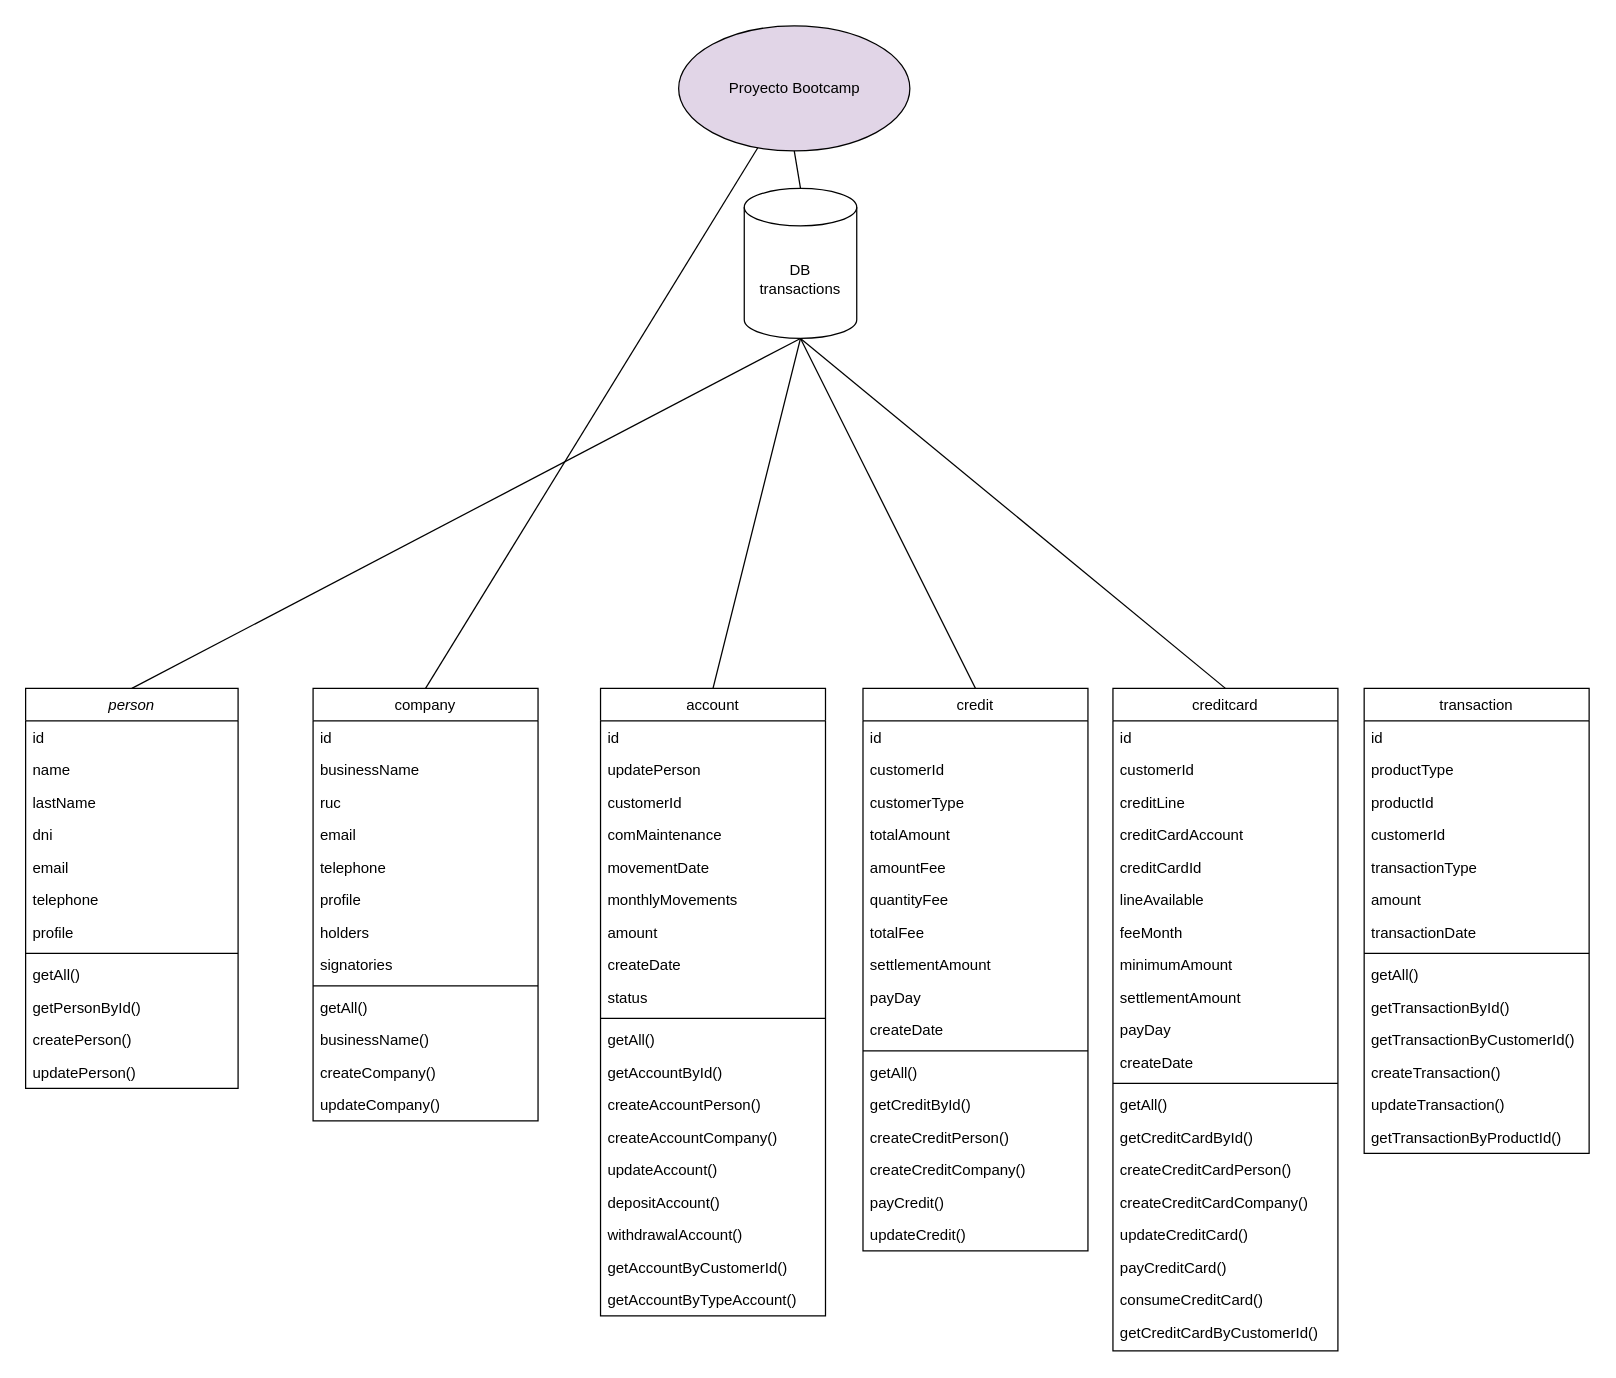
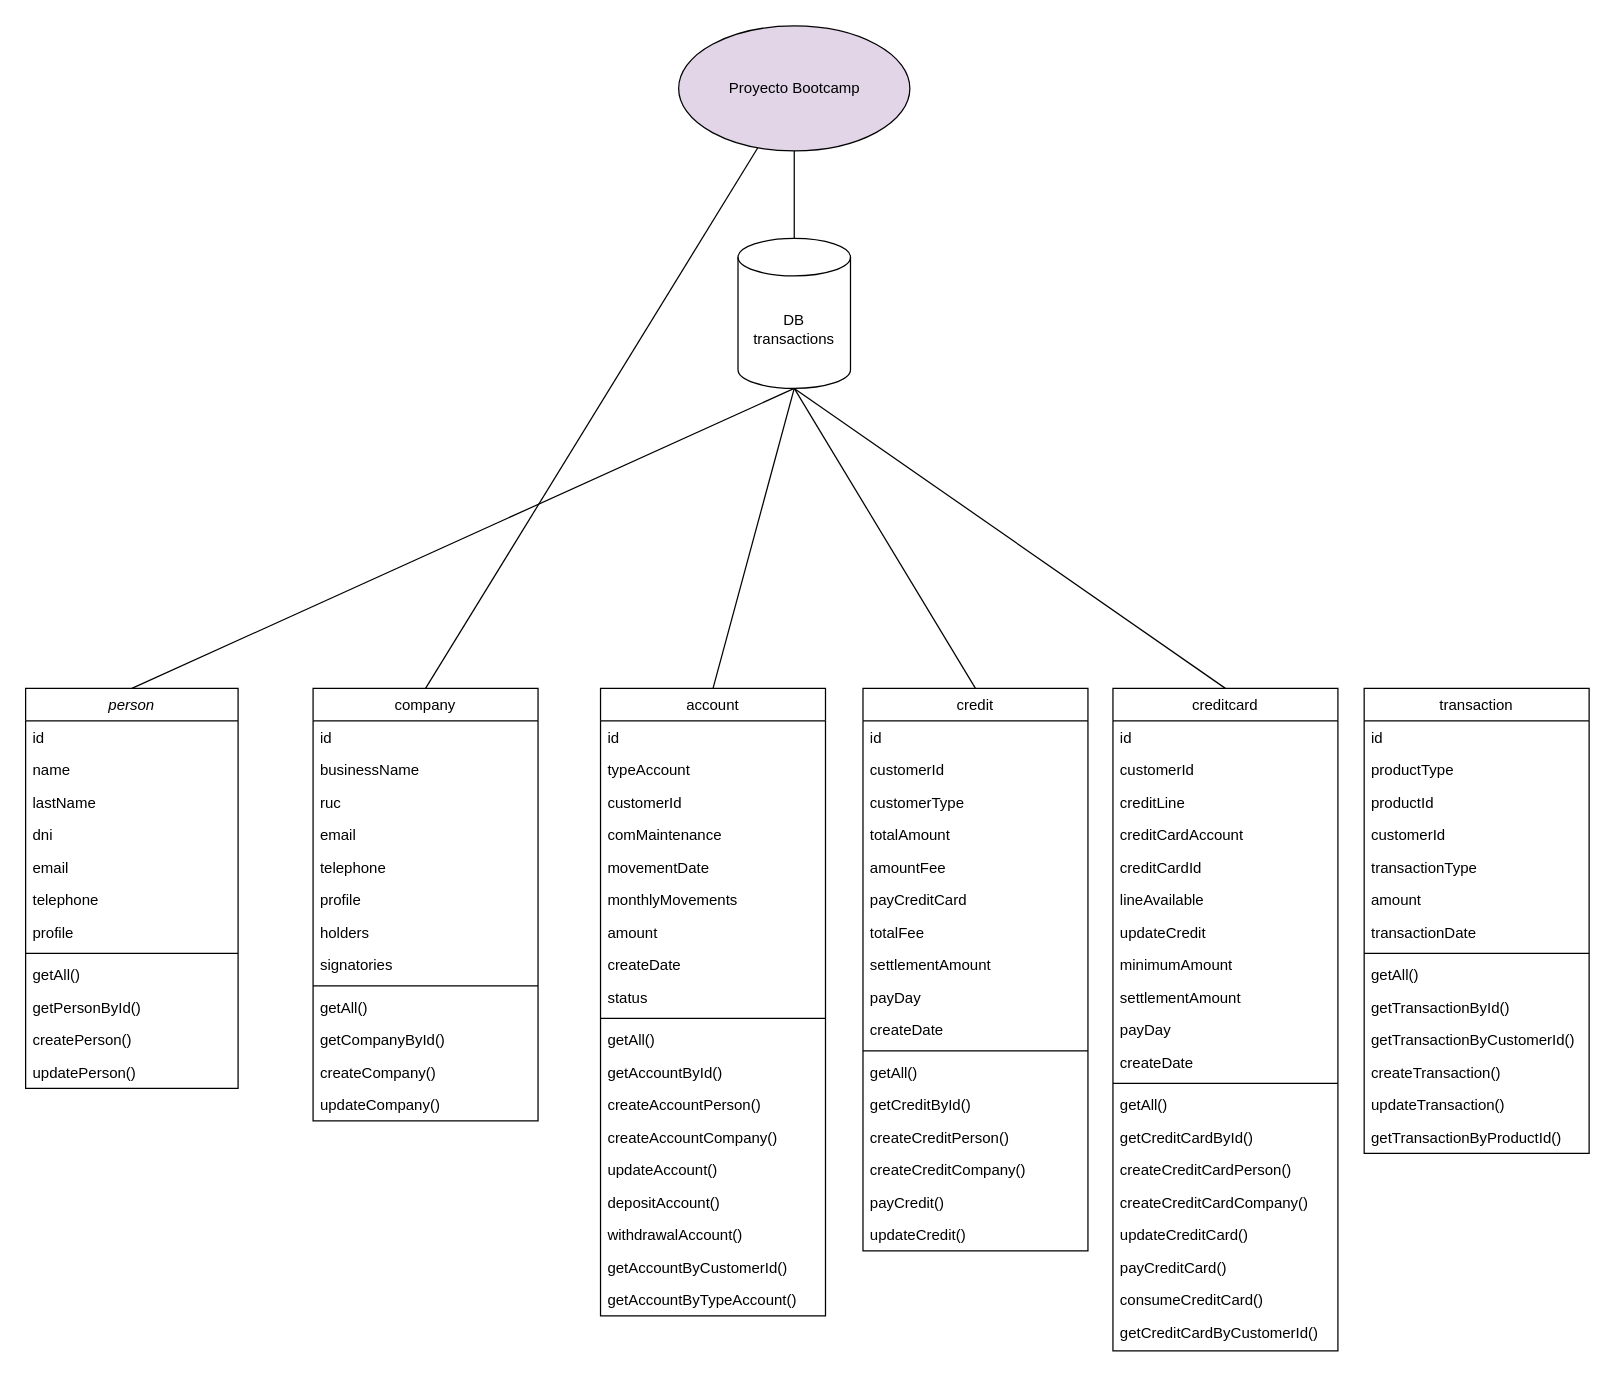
node "DB transactions": moved (801, 263) -> (794, 313)
node "updatePerson": label "updatePerson" -> "typeAccount"
node "quantityFee": label "quantityFee" -> "payCreditCard"
node "feeMonth": label "feeMonth" -> "updateCredit"
node "businessName()": label "businessName()" -> "getCompanyById()"
